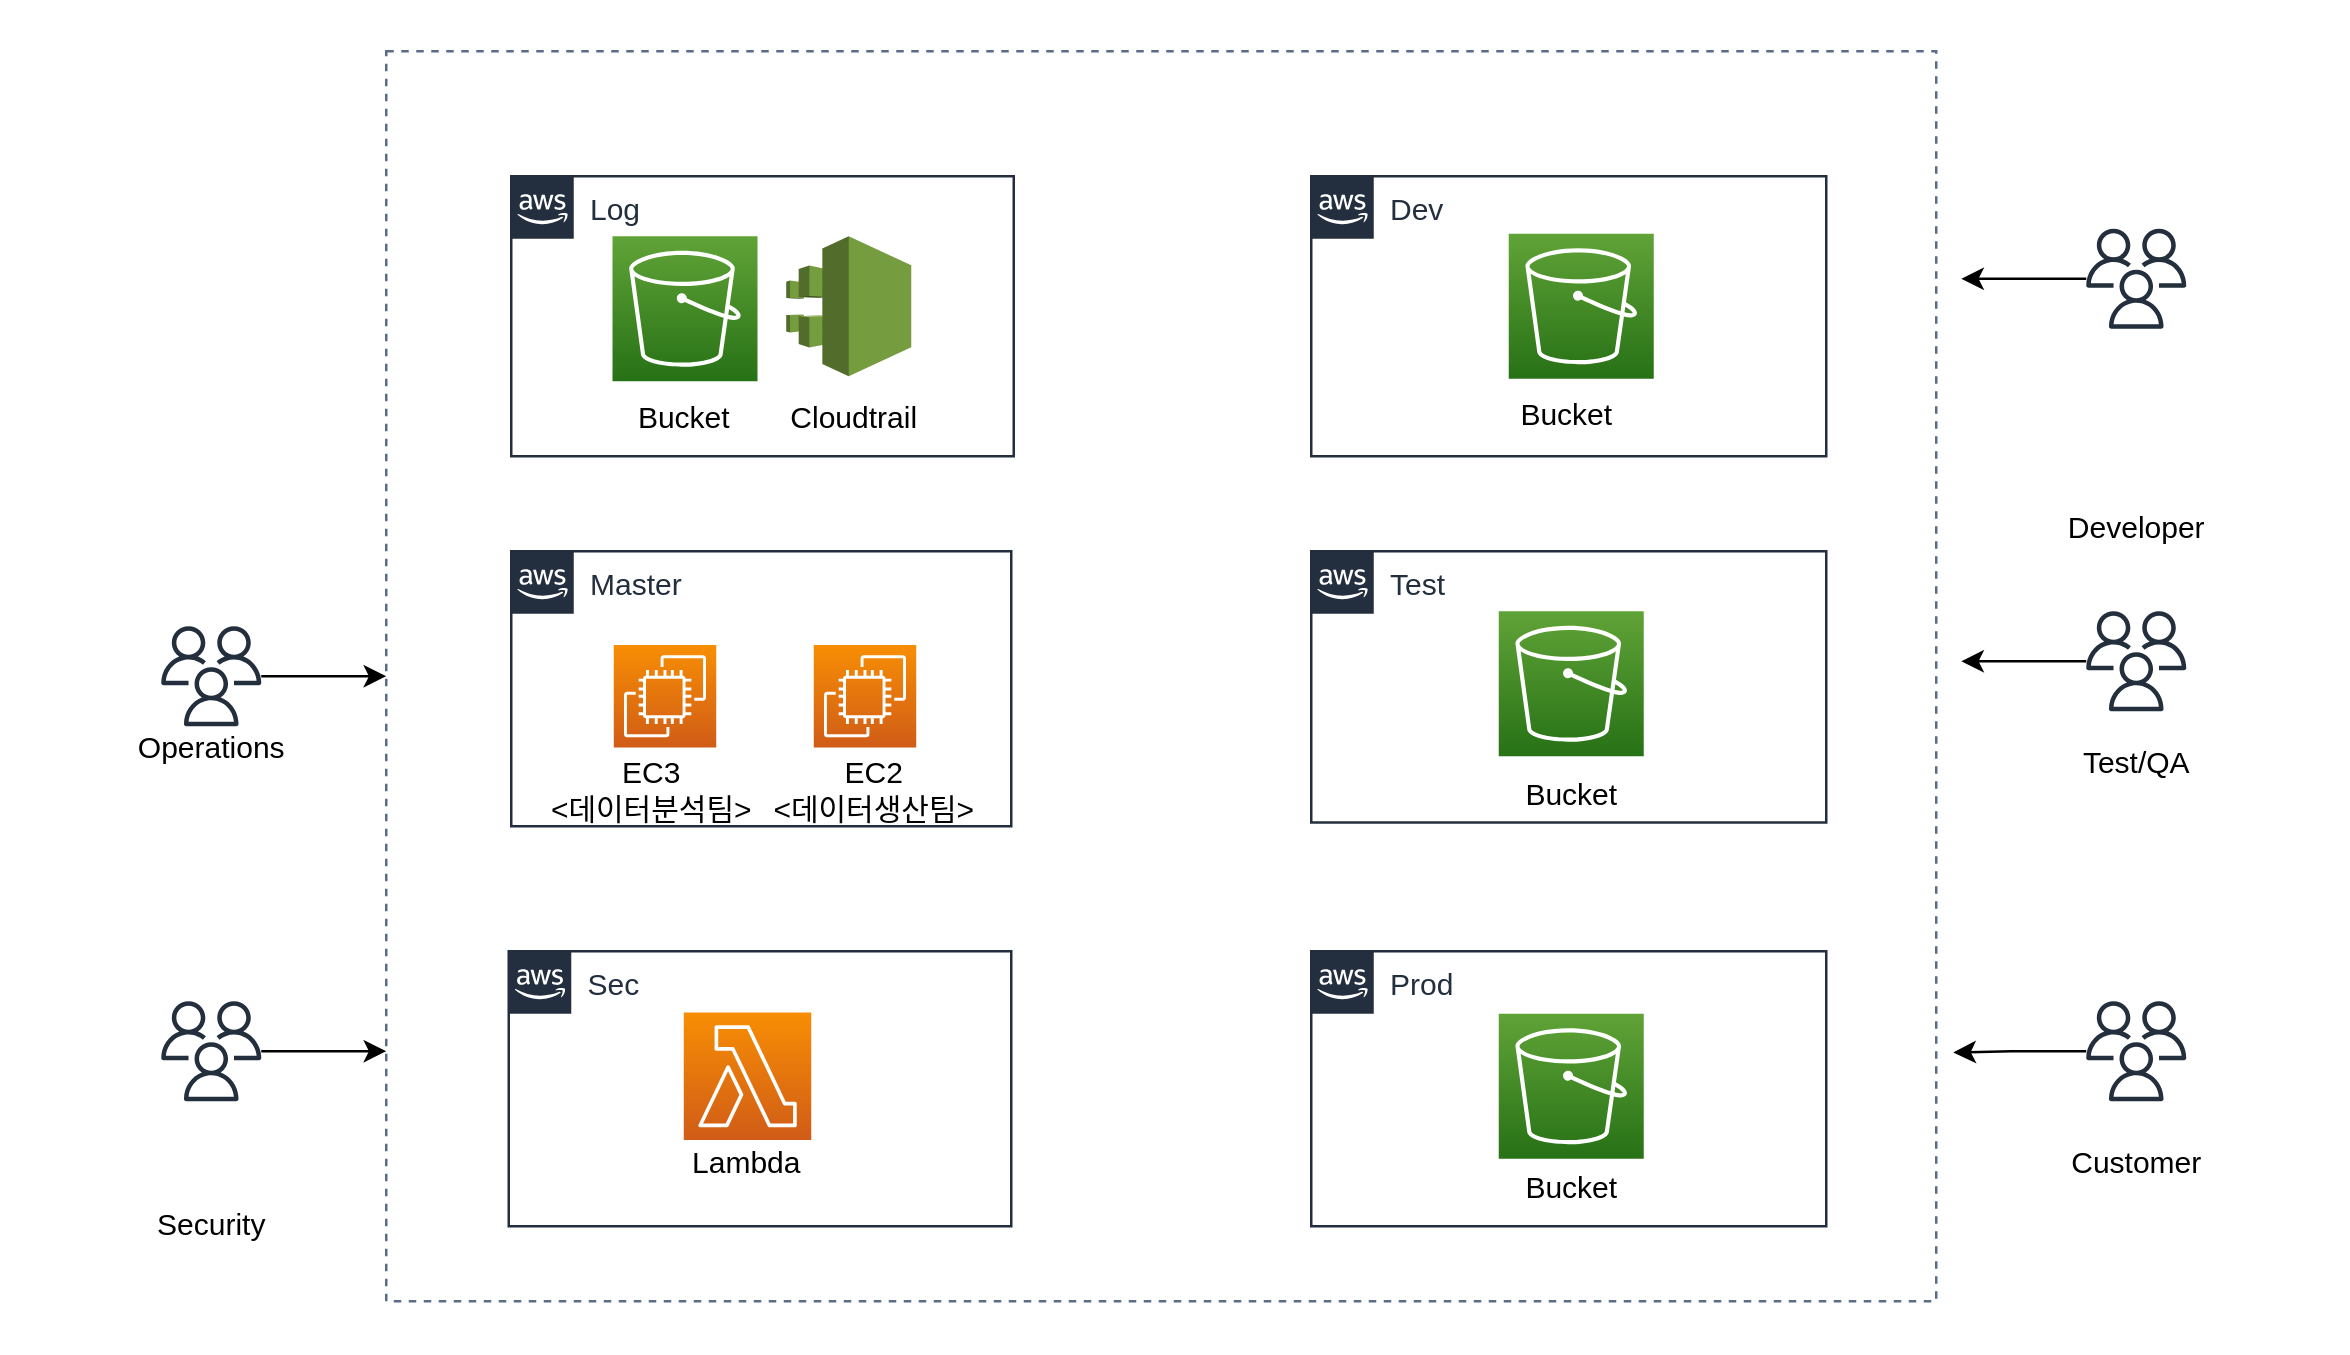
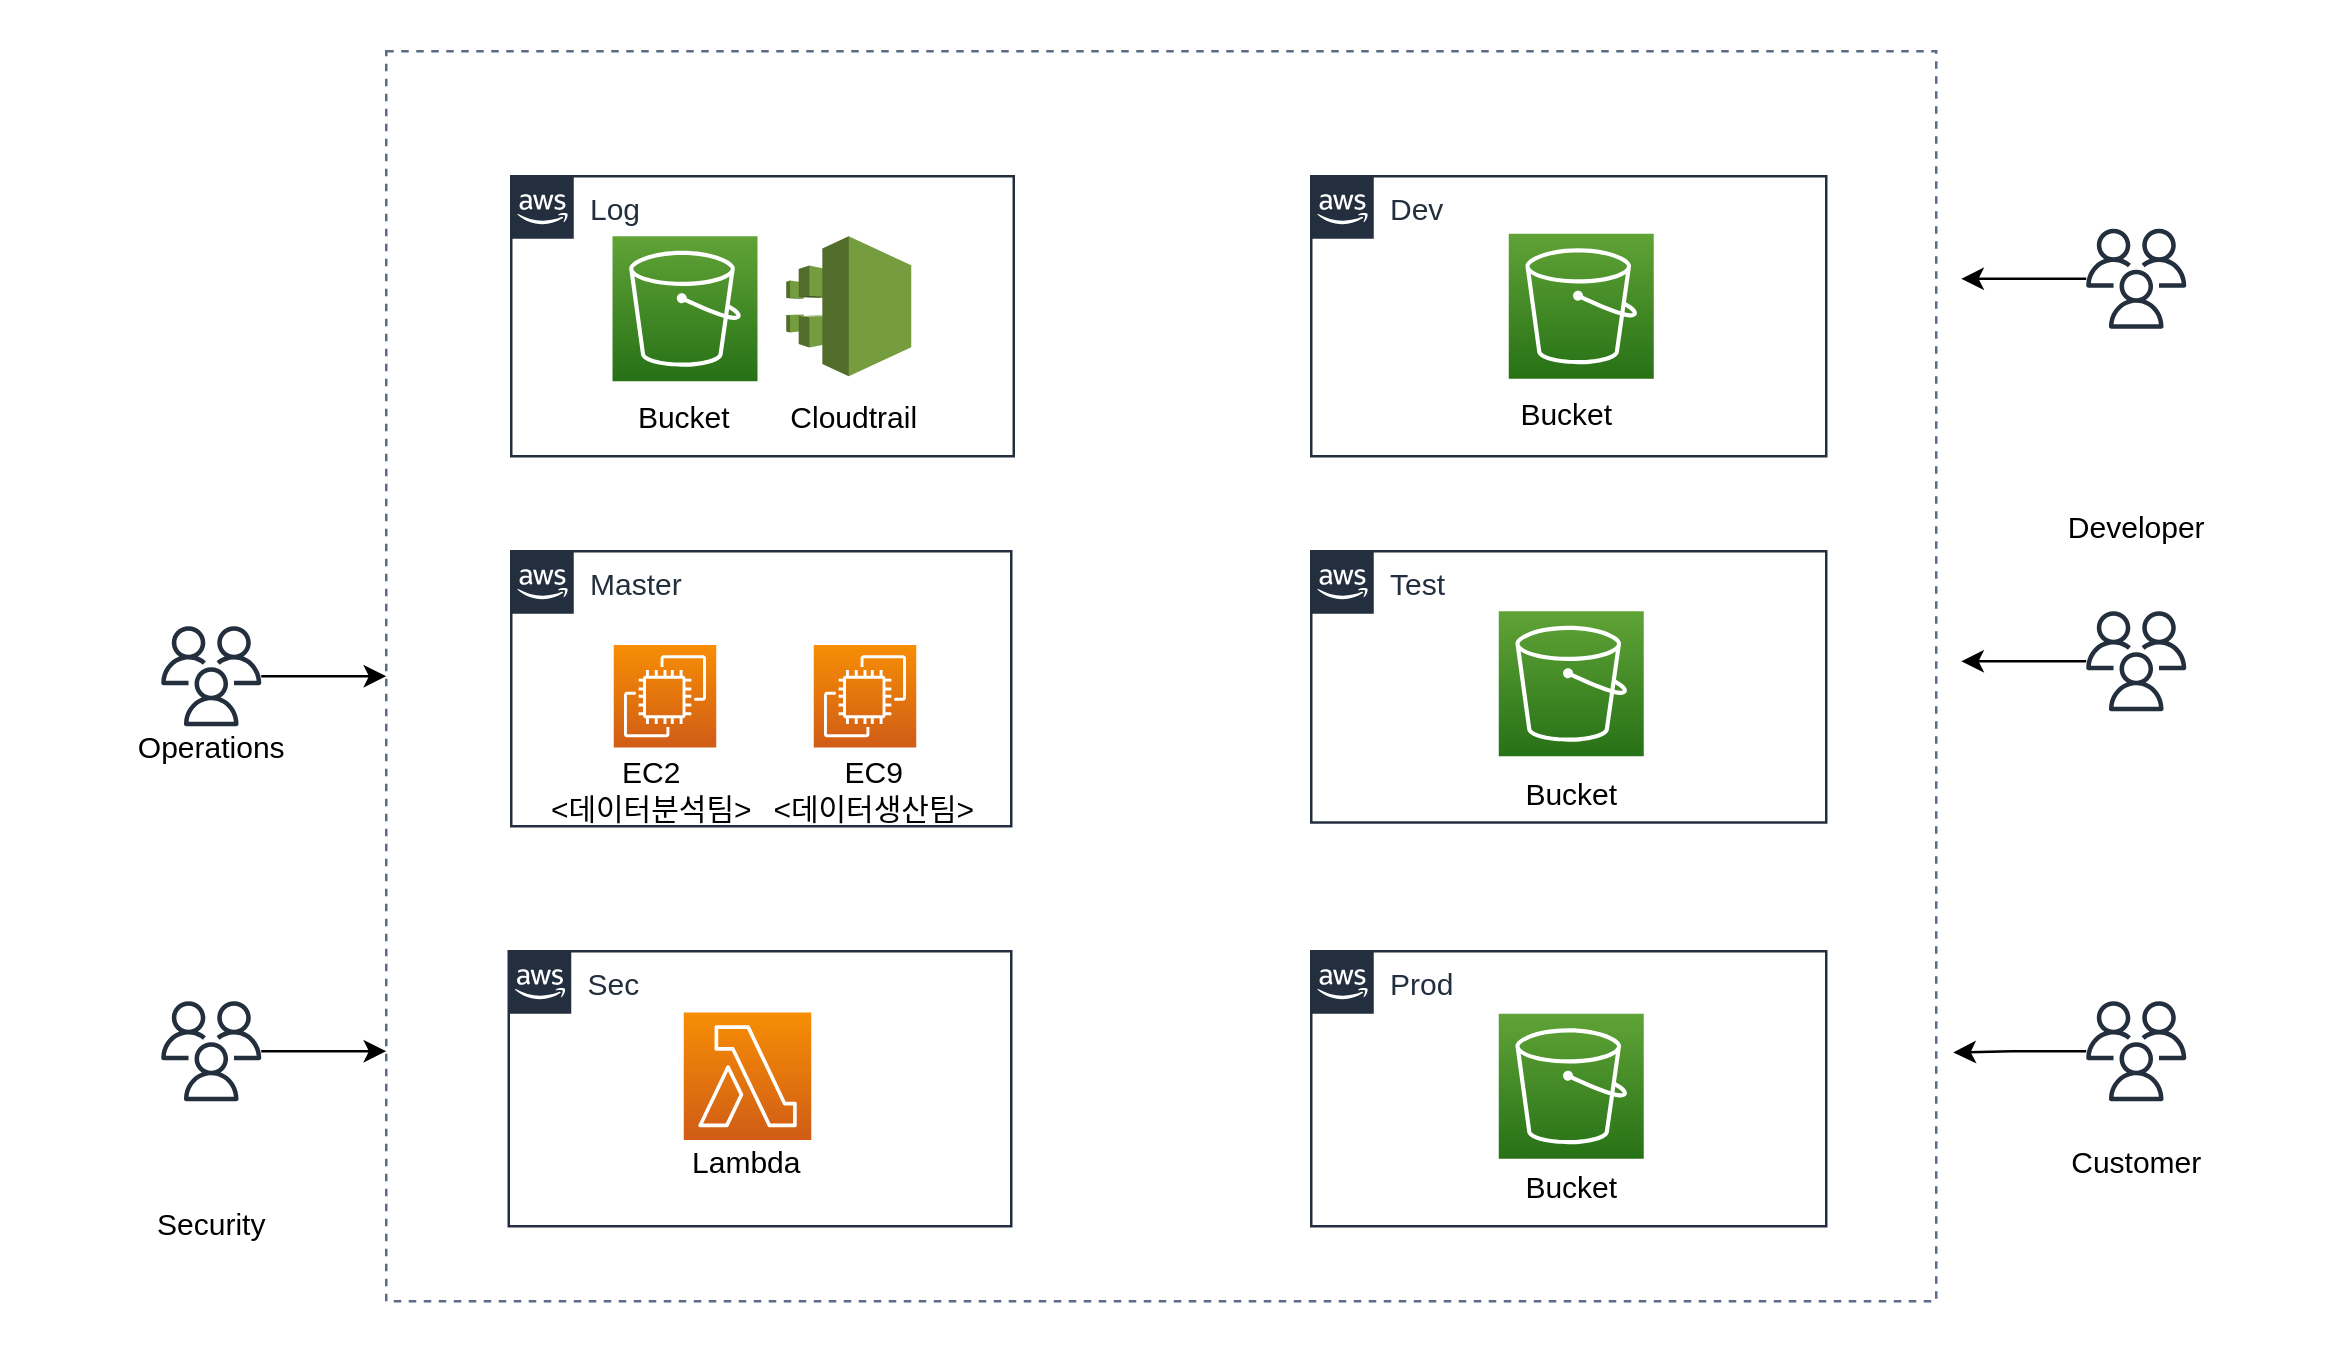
node "Test/QA": removed
node "EC3 <데이터분석팀>": label "EC3 <데이터분석팀>" -> "EC2 <데이터분석팀>"
node "EC2 <데이터생산팀>": label "EC2 <데이터생산팀>" -> "EC9 <데이터생산팀>"
